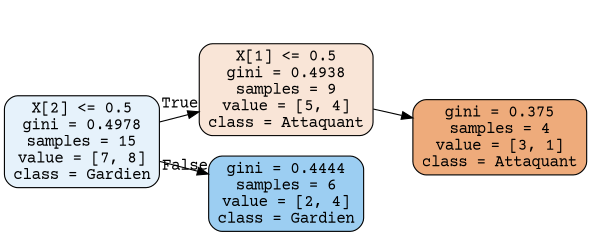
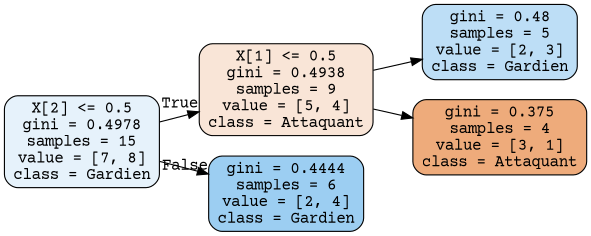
node "gini = 0.48 samples = 5 value = [2, 3] class = Gardien": added
